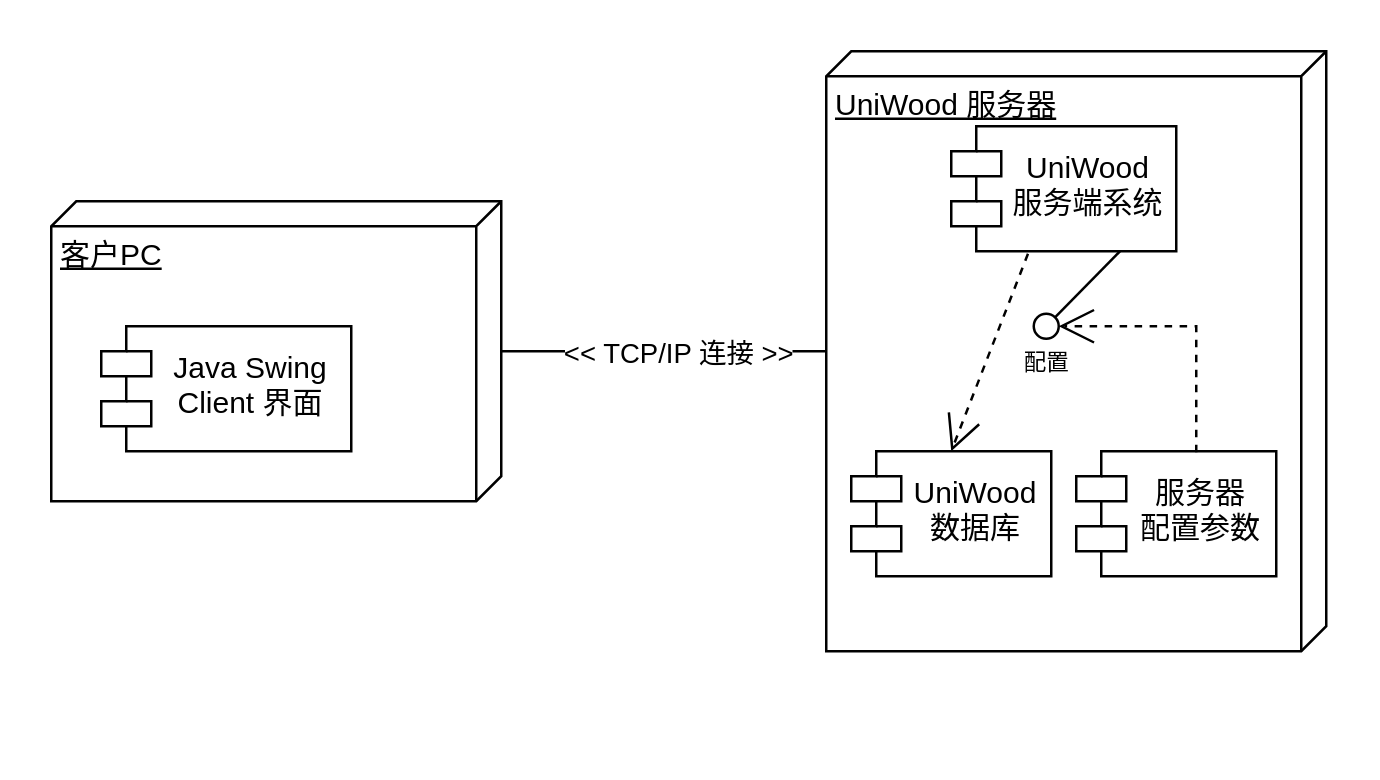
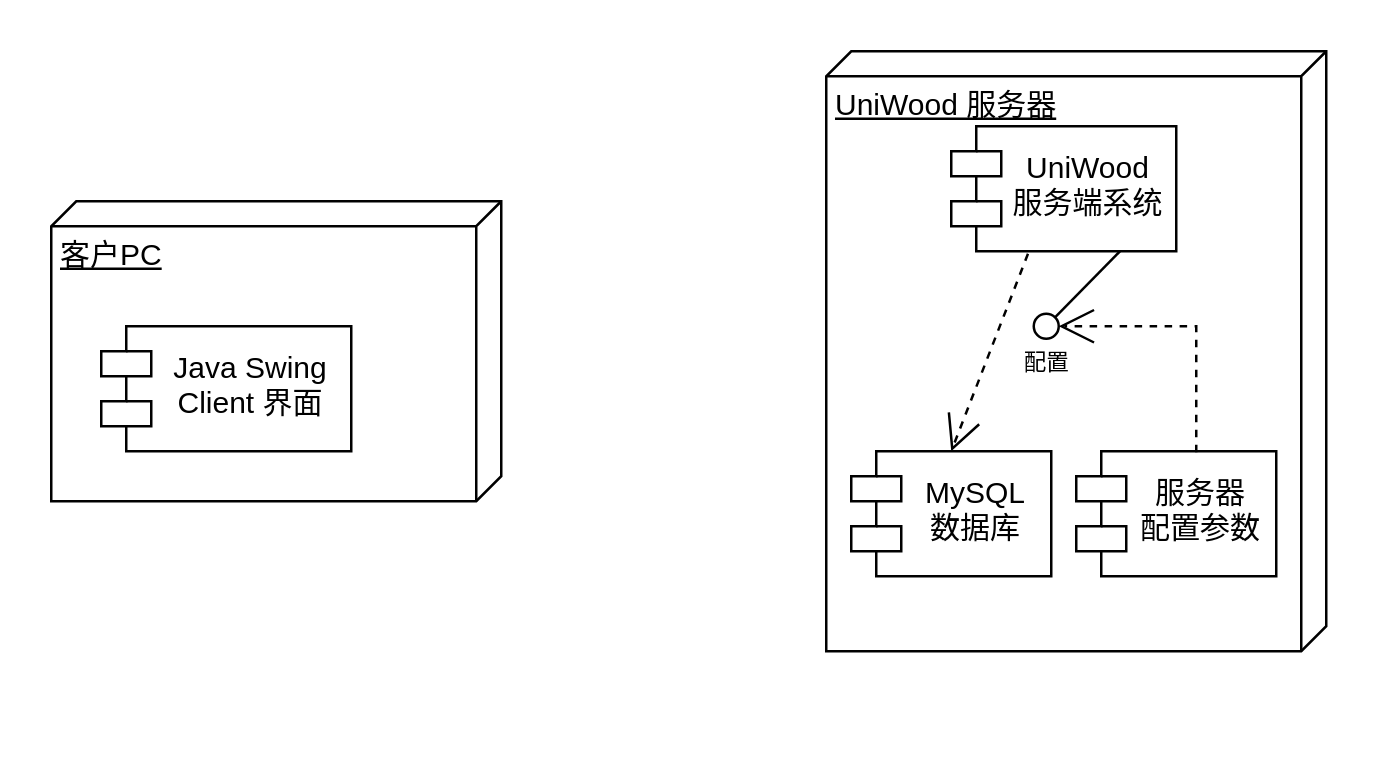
edge "客户PC" -- "UniWood 服务器": removed, label "<< TCP/IP 连接 >>"
node "UniWood 数据库": label "UniWood 数据库" -> "MySQL 数据库"
